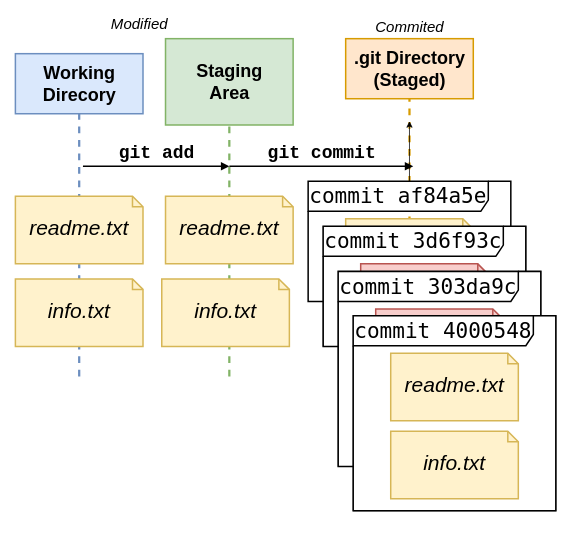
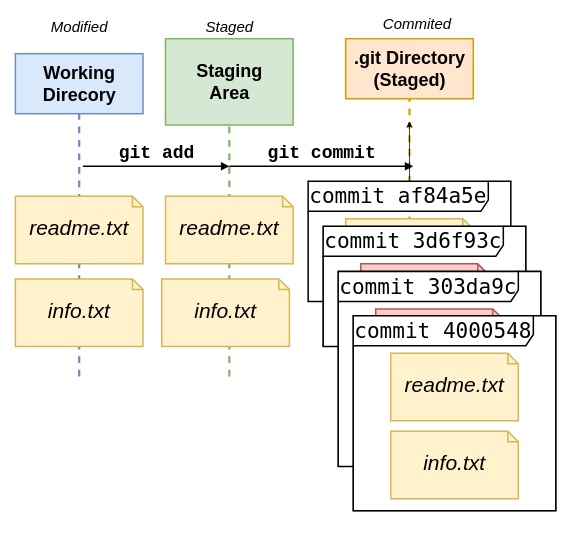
node "Modified": moved (139, 20) -> (79, 24)
node "Staged": added
node "Commited": moved (409, 24) -> (417, 20)
